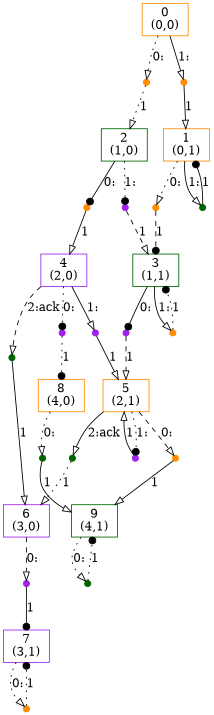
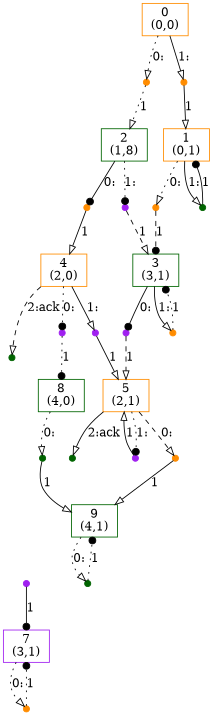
node "2 (1,0)": label "2 (1,0)" -> "2 (1,8)"
node "4 (2,0)": color purple -> darkorange
node "3 (1,1)": label "3 (1,1)" -> "3 (3,1)"
node "8 (4,0)": color darkorange -> darkgreen
node "6 (3,0)": removed
